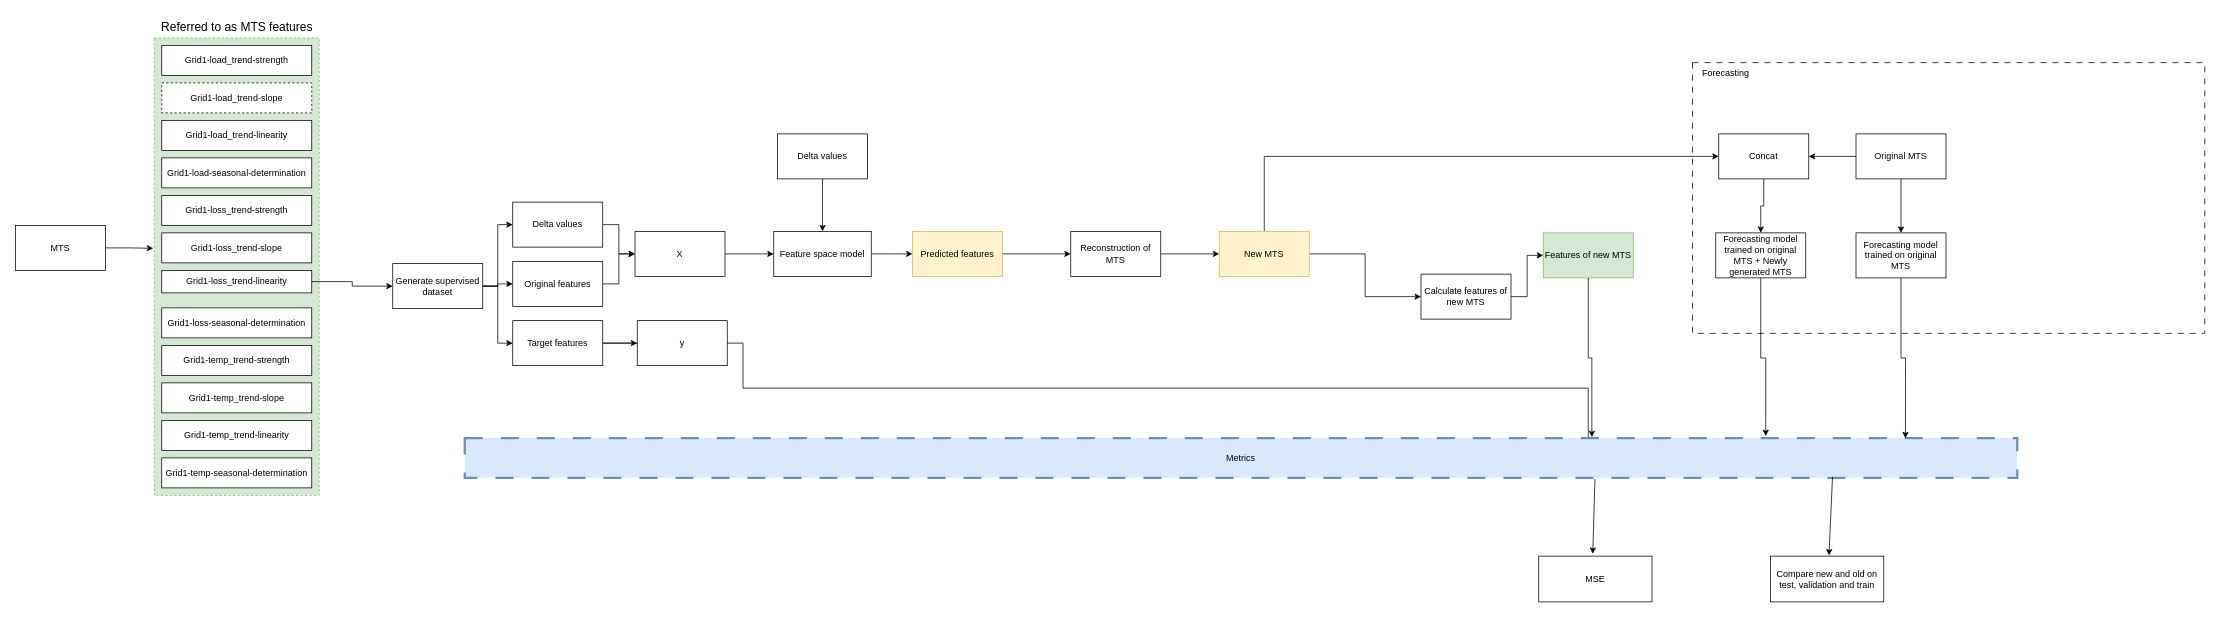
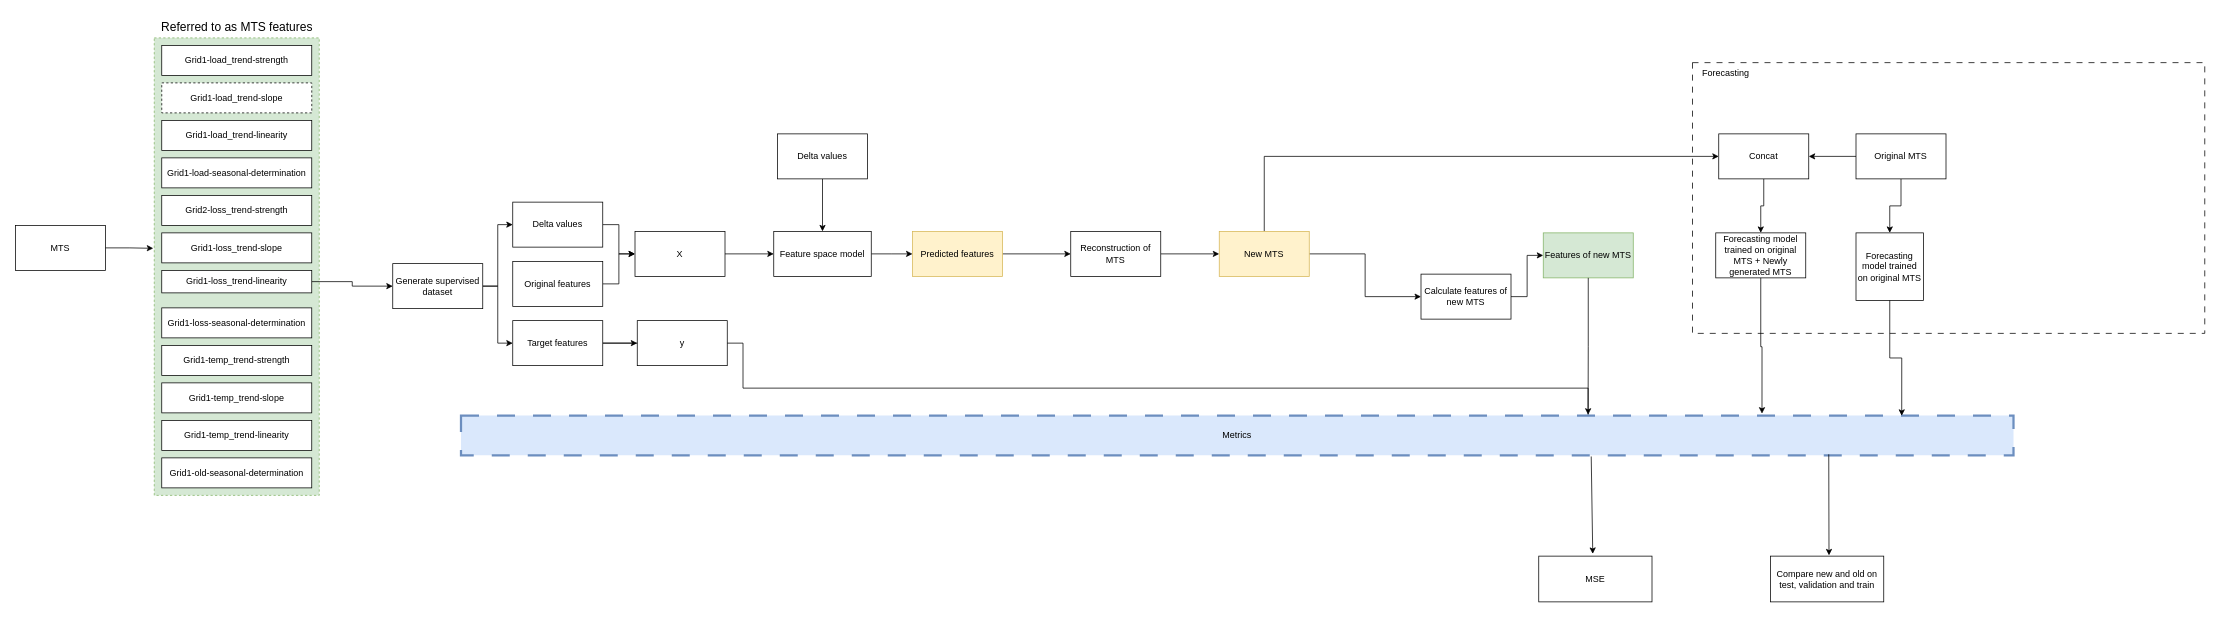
node "Grid1-loss_trend-strength": label "Grid1-loss_trend-strength" -> "Grid2-loss_trend-strength"
node "Forecasting model trained on original MTS": size 90x45 -> 68x68
edge "Generate supervised dataset" -> "Original features": removed
node "Metrics": moved (1241, 458) -> (1237, 435)
node "Grid1-temp-seasonal-determination": label "Grid1-temp-seasonal-determination" -> "Grid1-old-seasonal-determination"
